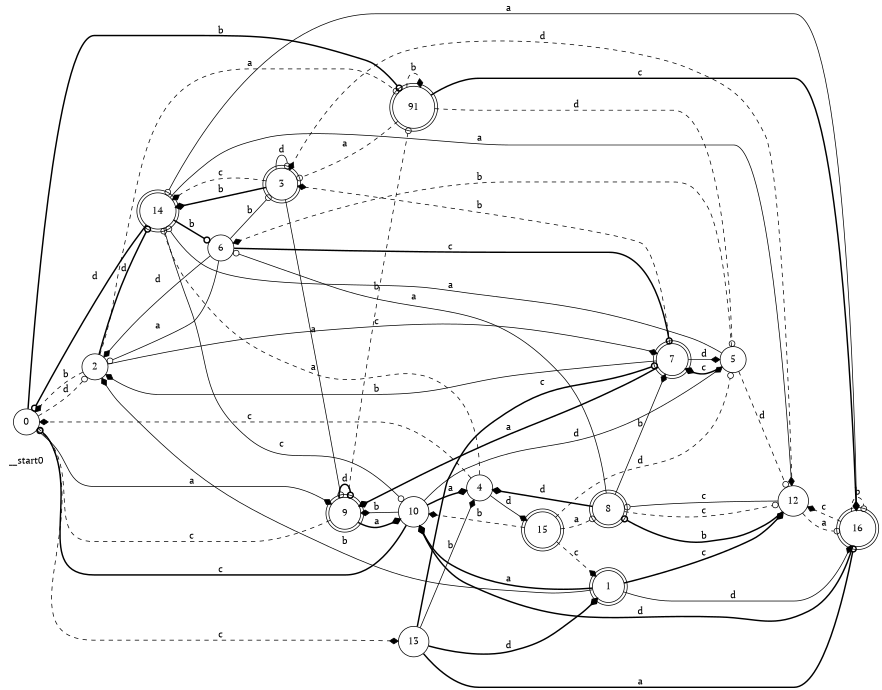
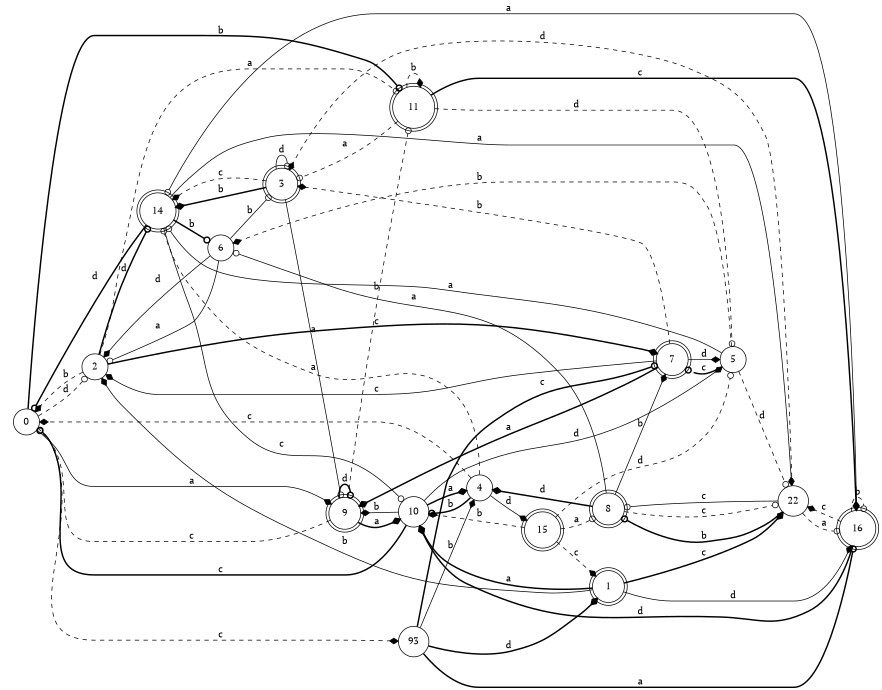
node "91": label "91" -> "11"
edge "6" -> "7": removed, label "c"
edge "2" -> "7": style solid -> bold
edge "5" -> "7": arrowhead diamond -> odot
edge "7" -> "2": label "b" -> "c"
node "__start0": removed
node "12": label "12" -> "22"
edge "4" -> "10": added, label "b"
node "13": label "13" -> "93"
